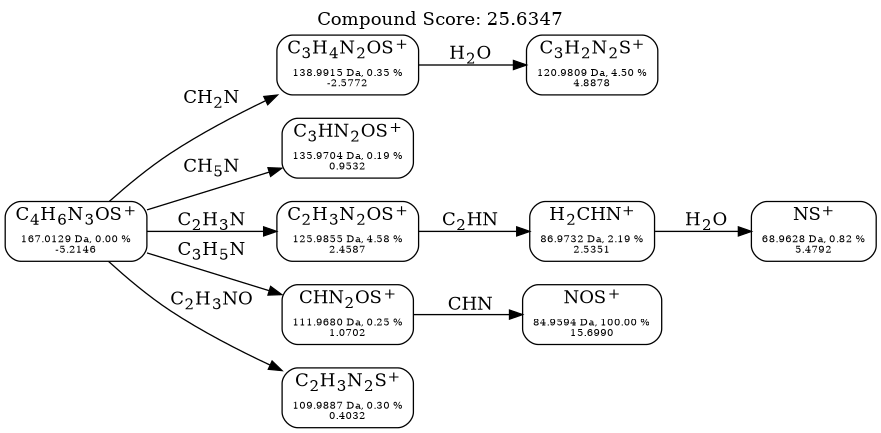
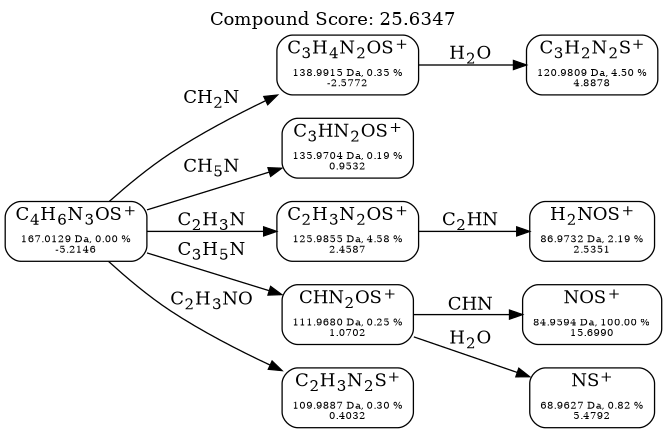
node "H": text "CHN" -> "NOS"
edge "H" -> "NS": now "CHN" -> "NS"
node "NS": text "68.9628 Da, 0.82 %" -> "68.9627 Da, 0.82 %"
